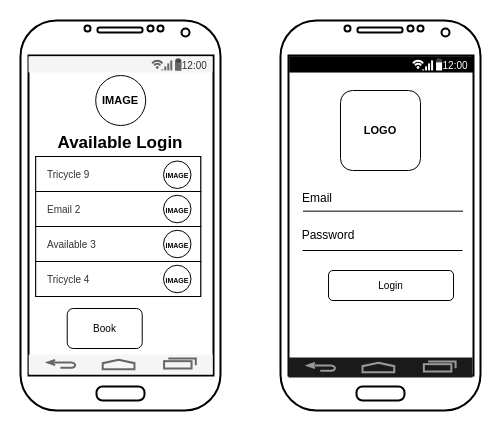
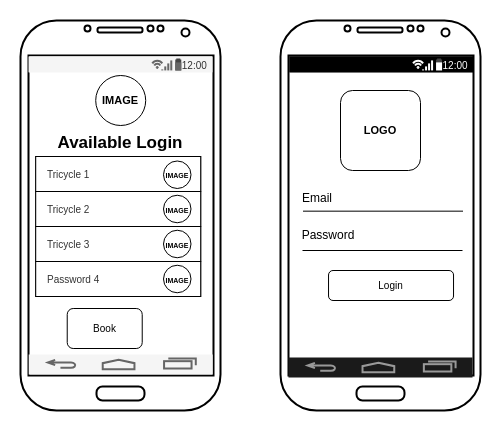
node "Tricycle 9": label "Tricycle 9" -> "Tricycle 1"
node "Email 2": label "Email 2" -> "Tricycle 2"
node "Available 3": label "Available 3" -> "Tricycle 3"
node "Tricycle 4": label "Tricycle 4" -> "Password 4"
